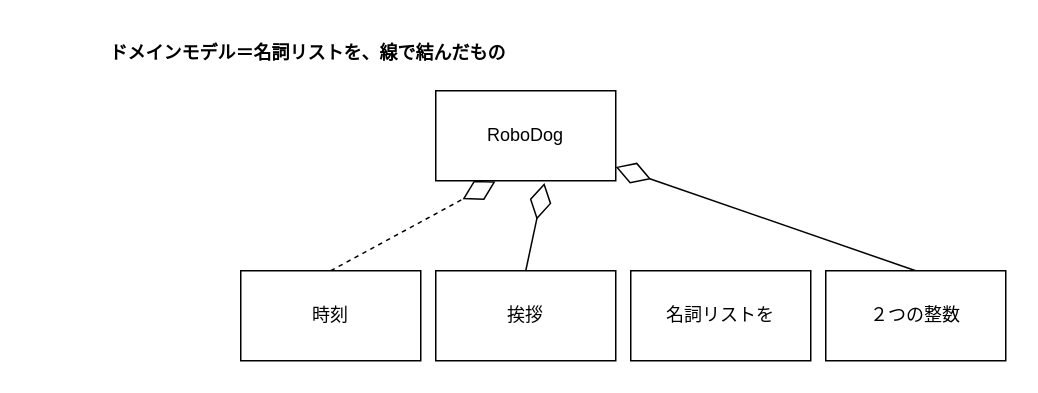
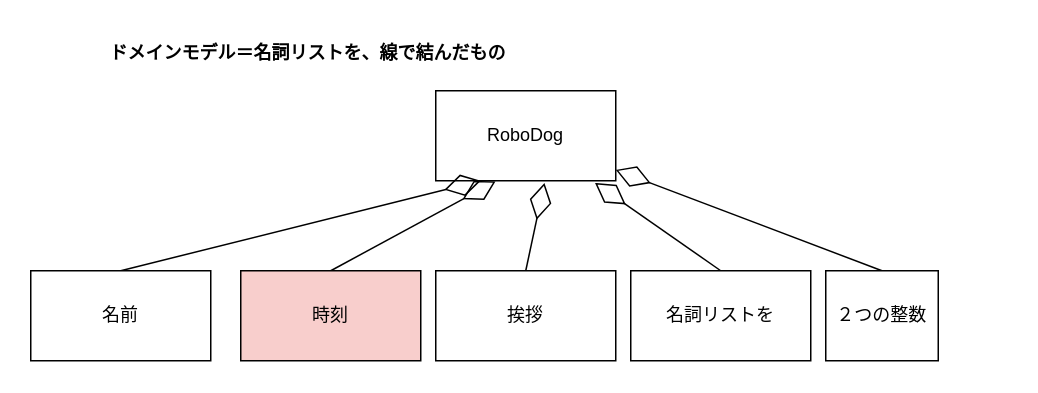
edge "名前" -> "RoboDog": added
edge "時刻" -> "RoboDog": style dashed -> solid
edge "名詞リストを" -> "RoboDog": added
node "名前": added
node "時刻": fillcolor #ffffff -> #f8cecc
node "２つの整数": size 180x90 -> 113x90
